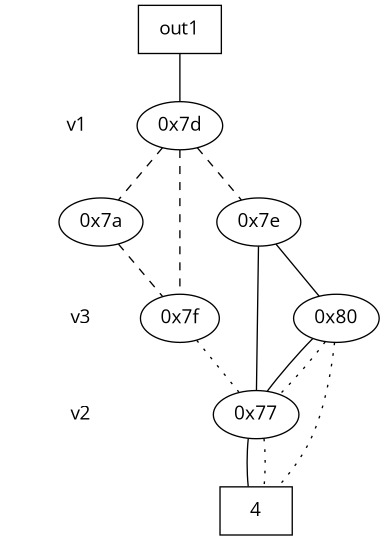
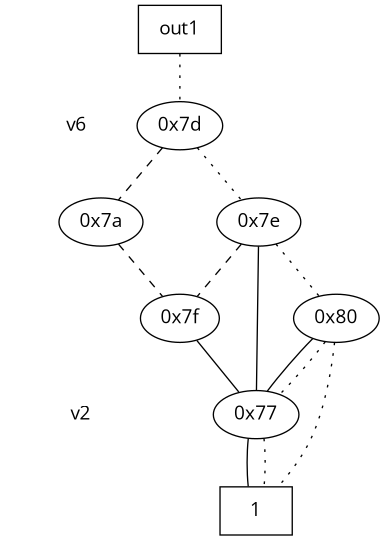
edge "out1" -- "0x7d": style solid -> dotted
node "v1": label "v1" -> "v6"
edge "0x7d" -- "0x7e": style dashed -> dotted
edge "0x7d" -- "0x7f": now "0x7e" -- "0x7f"
edge "0x7e" -- "0x80": style solid -> dotted
node "v3": removed
edge "0x7f" -- "0x77": style dotted -> solid
node "4": label "4" -> "1"
